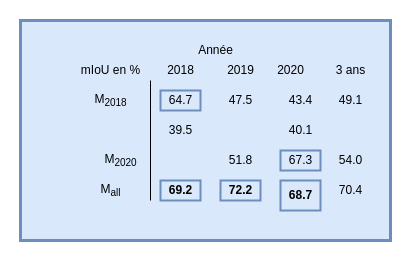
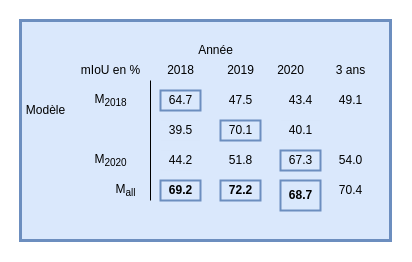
node "Modèle": added
node "70.1": added
node "M2020": moved (121, 161) -> (111, 161)
node "44.2": added
node "Mall": moved (111, 191) -> (126, 191)
